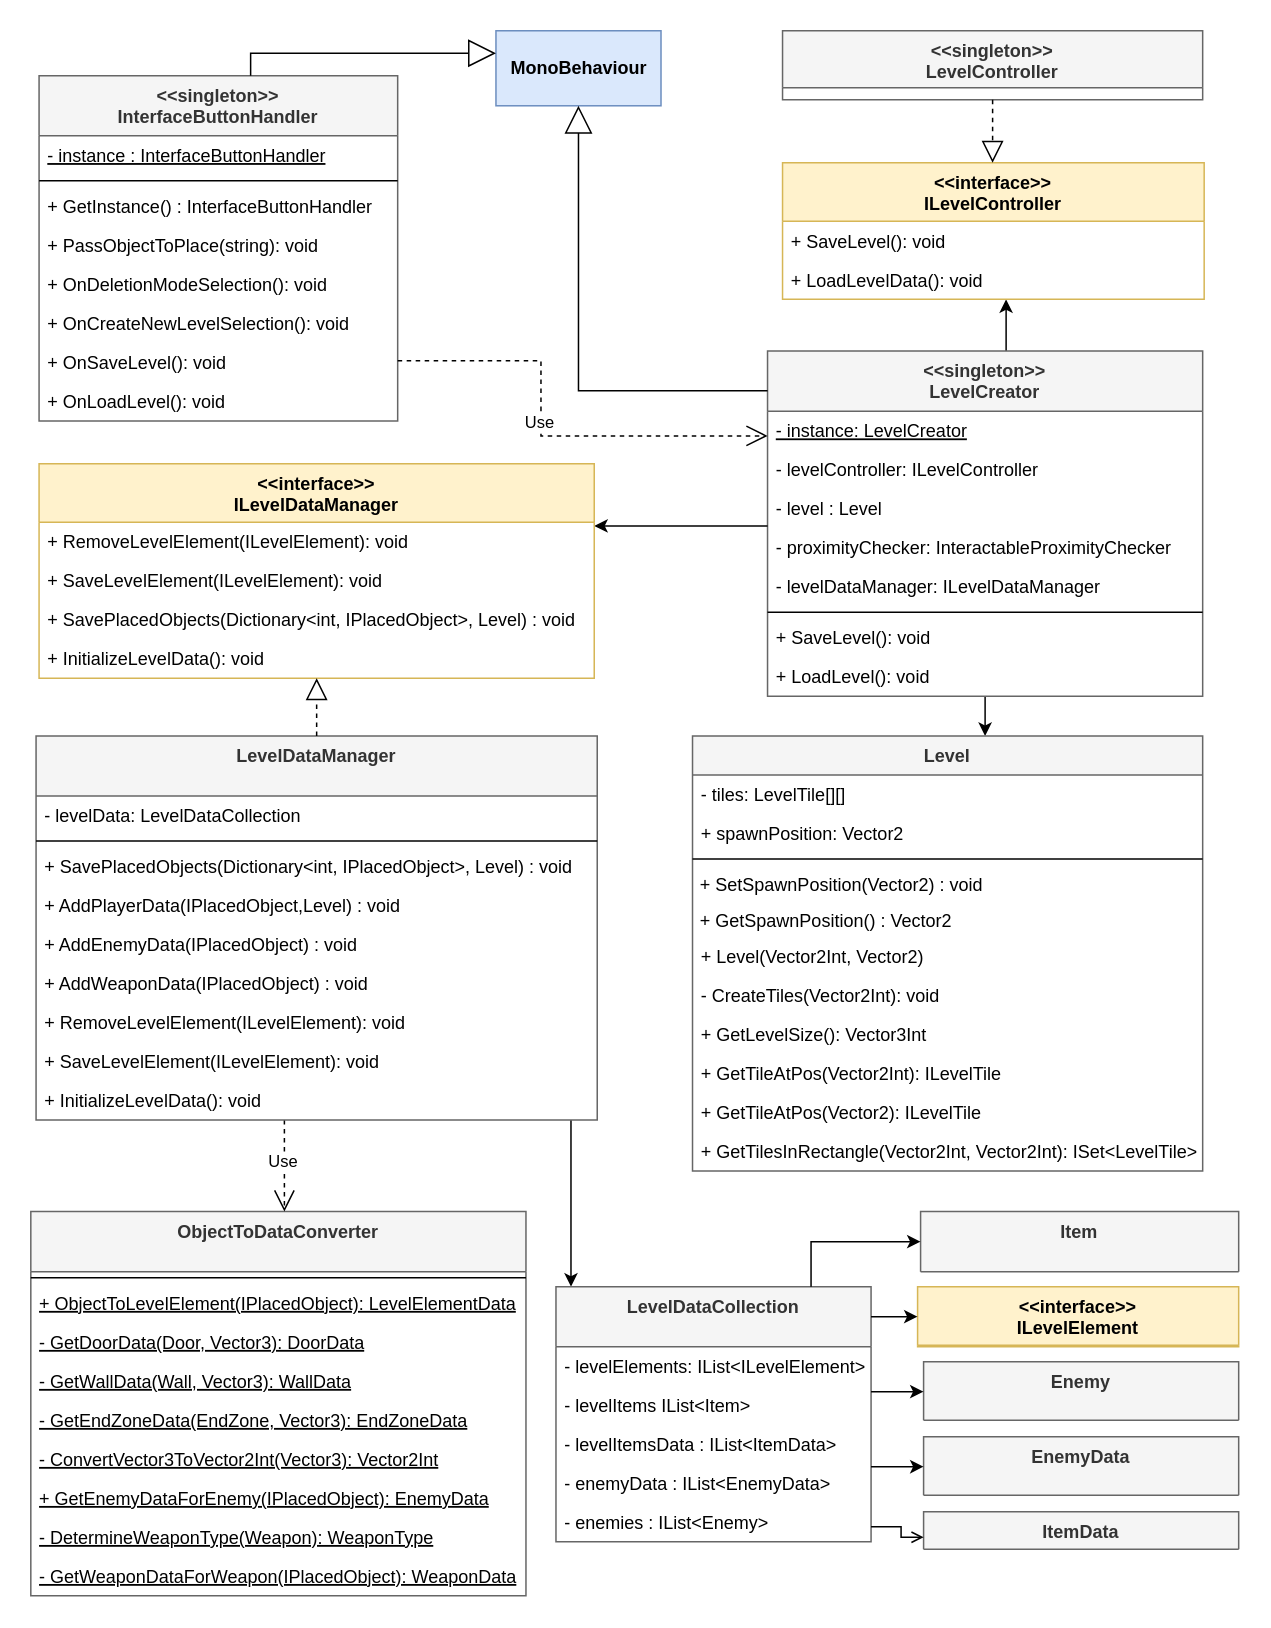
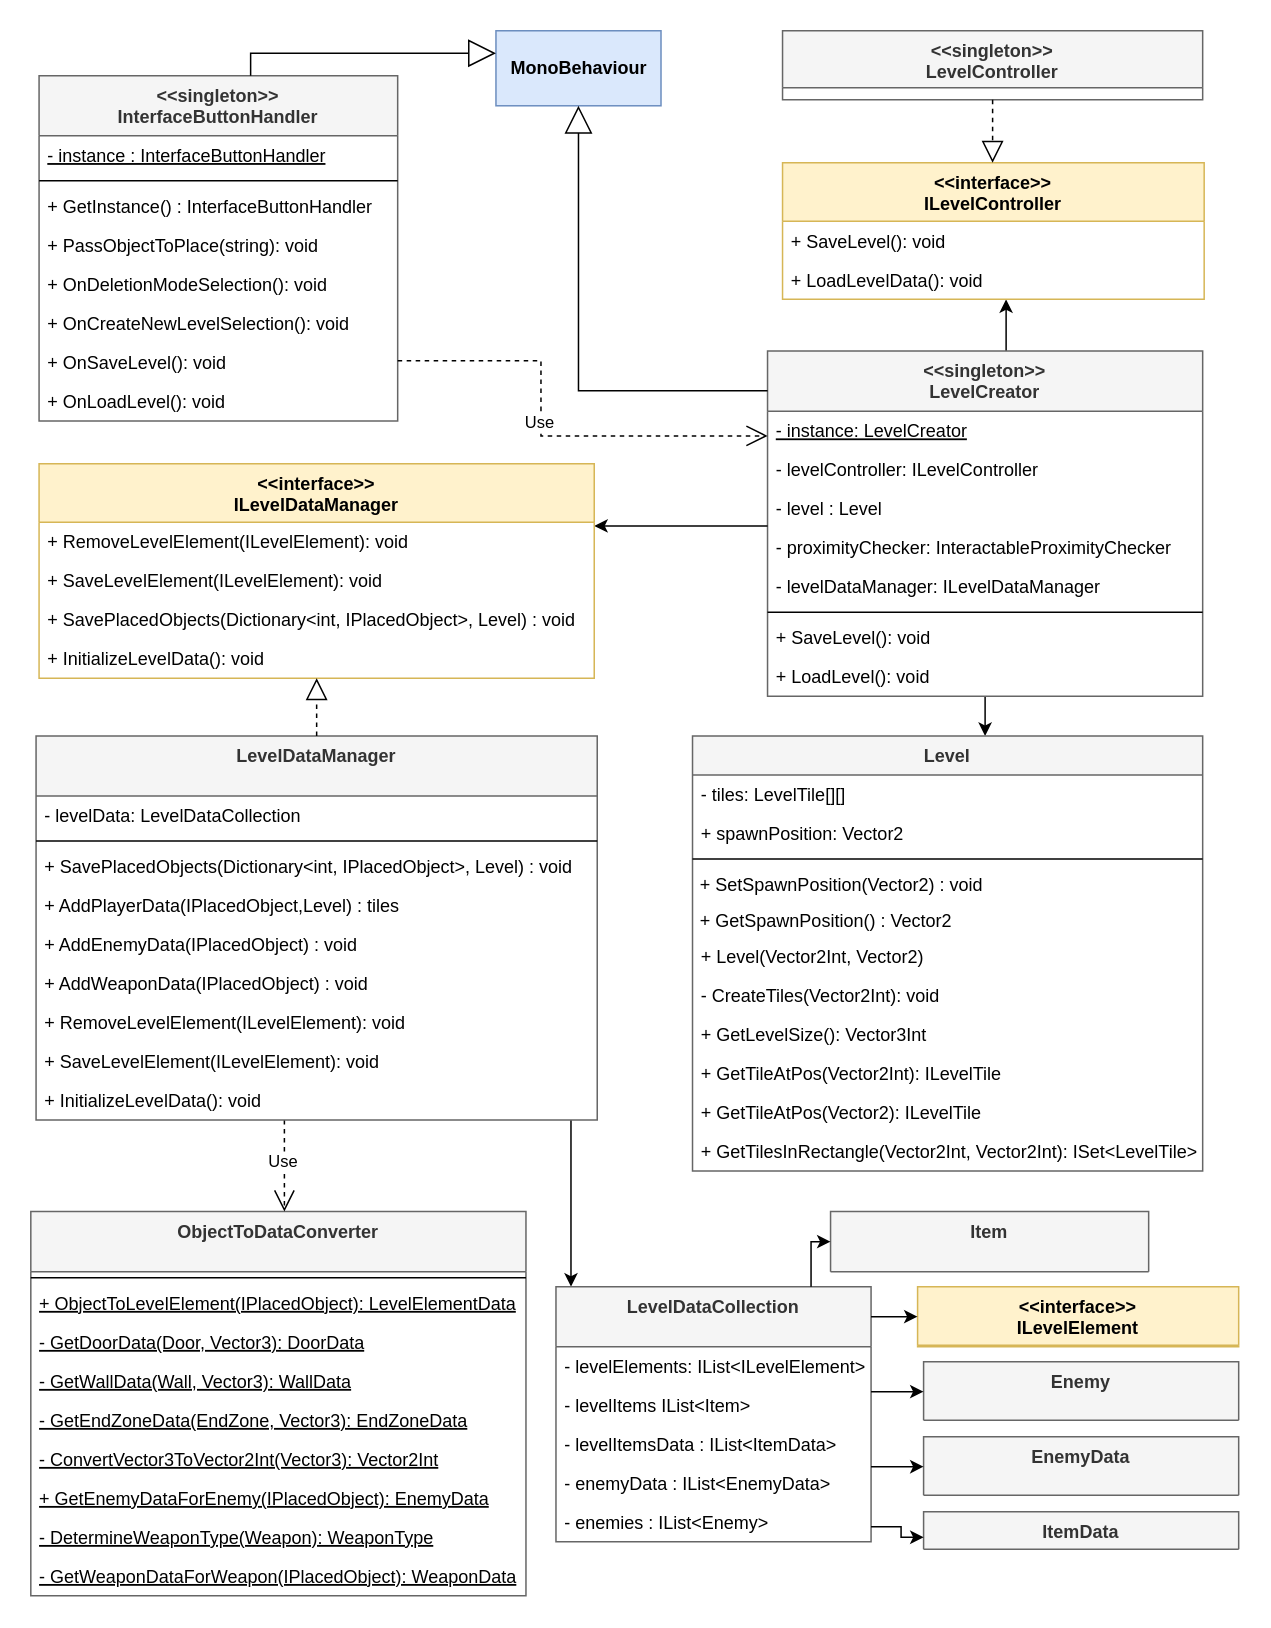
node "+ AddPlayerData(IPlacedObject,Level) : void": label "+ AddPlayerData(IPlacedObject,Level) : void" -> "+ AddPlayerData(IPlacedObject,Level) : tiles"
node "Item": moved (1079, 1241) -> (989, 1241)
edge "LevelDataCollection" -> "ItemData": arrowhead open -> classic
